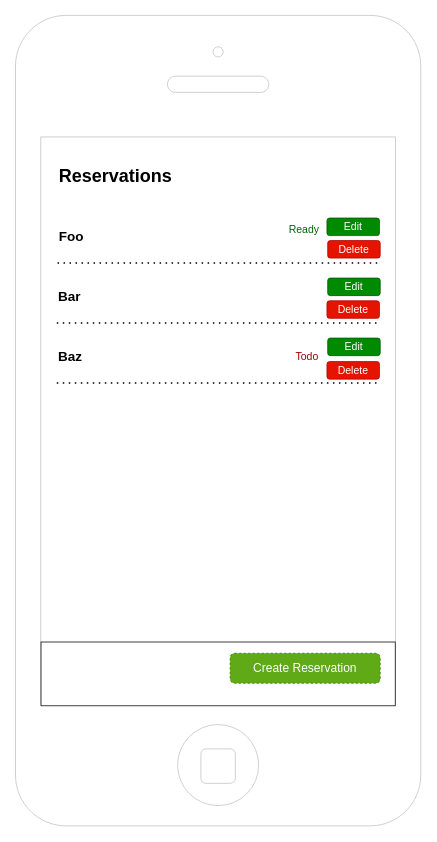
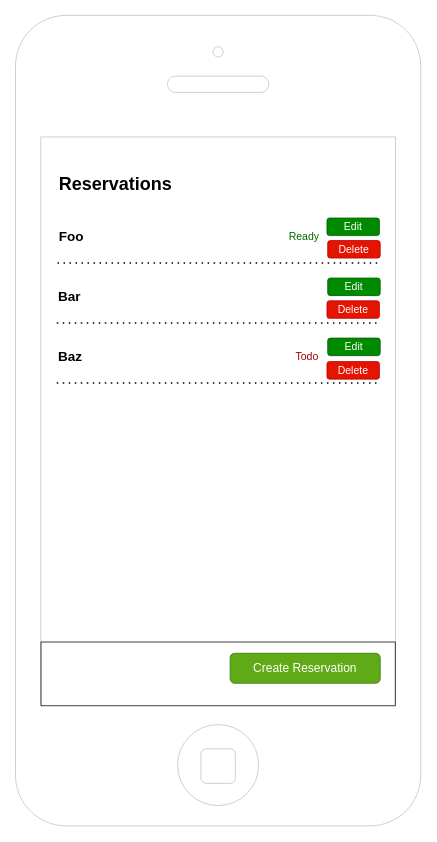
node "Reservations": moved (121, 177) -> (121, 184)
node "Ready": moved (297, 229) -> (297, 237)
node "Create Reservation": style dashed -> solid
